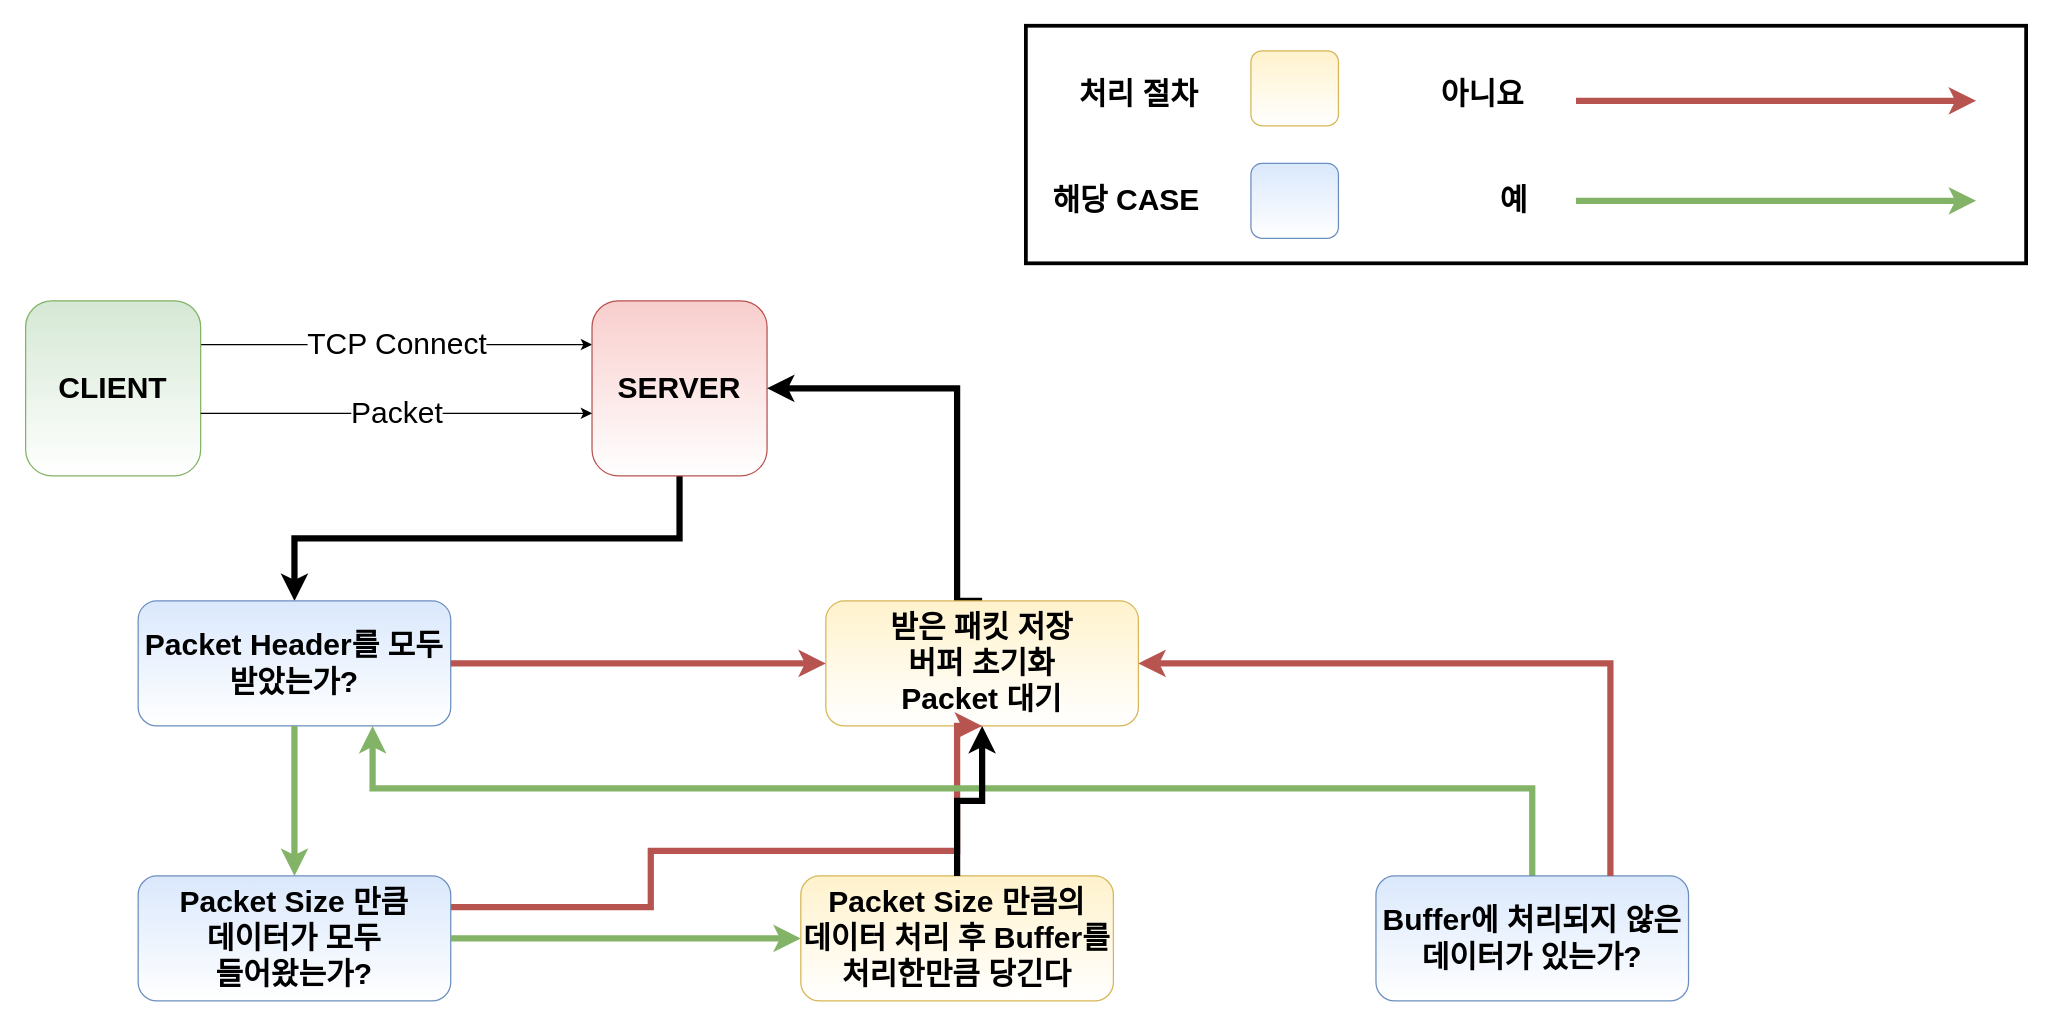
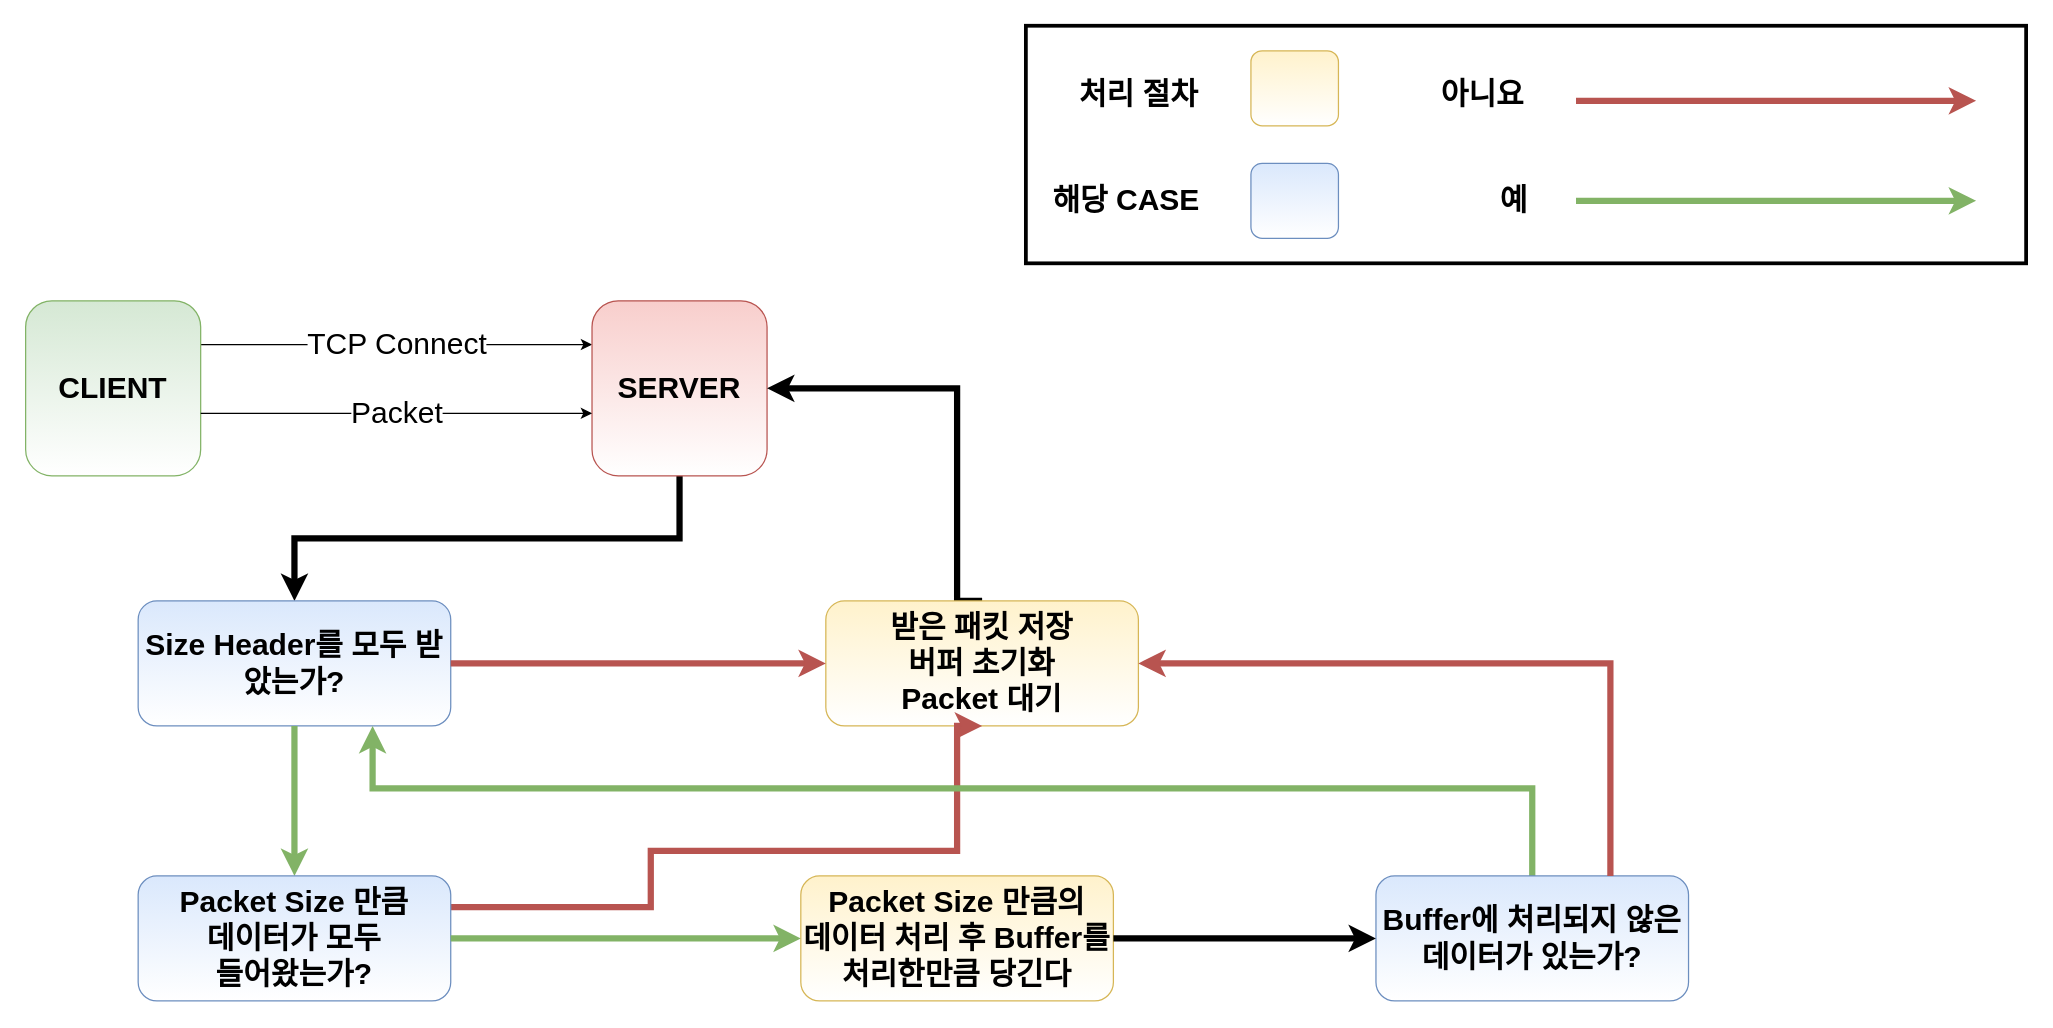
node "Packet Header를 모두 받았는가?": label "Packet Header를 모두 받았는가?" -> "Size Header를 모두 받았는가?"
edge "Packet Size 만큼의 데이터 처리 후 Buffer를 처리한만큼 당긴다" -> "받은 패킷 저장 버퍼 초기화 Packet 대기": now "Packet Size 만큼의 데이터 처리 후 Buffer를 처리한만큼 당긴다" -> "Buffer에 처리되지 않은 데이터가 있는가?"
